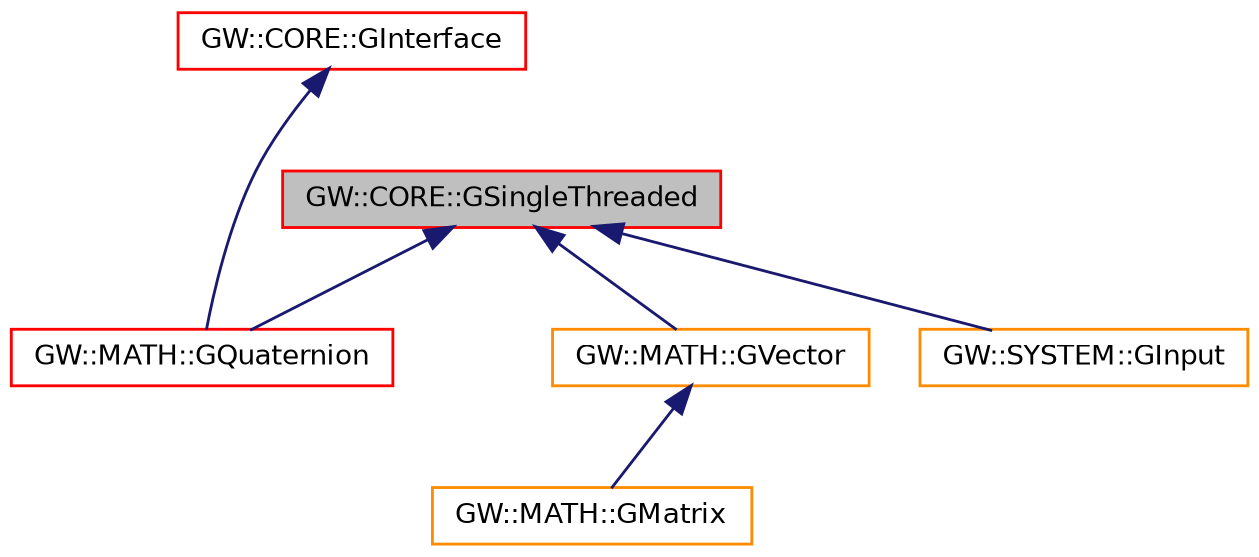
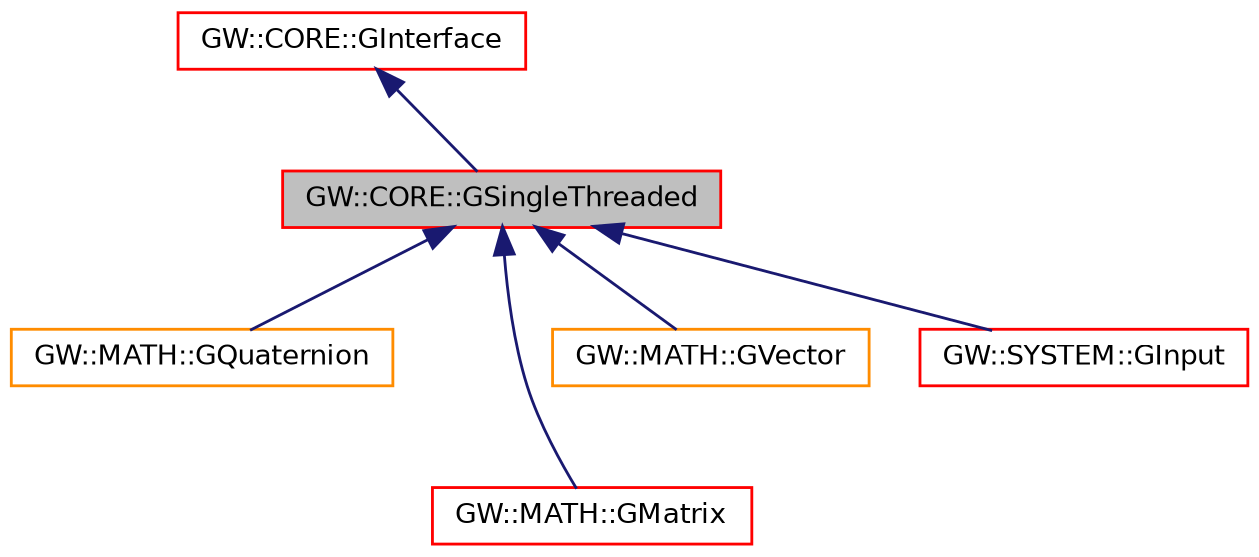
edge "GW::MATH::GQuaternion" -> "GW::CORE::GInterface": now "GW::CORE::GSingleThreaded" -> "GW::CORE::GInterface"
node "GW::MATH::GQuaternion": color red -> darkorange
node "GW::SYSTEM::GInput": color darkorange -> red
edge "GW::MATH::GMatrix" -> "GW::MATH::GVector": now "GW::MATH::GMatrix" -> "GW::CORE::GSingleThreaded"
node "GW::MATH::GMatrix": color darkorange -> red
